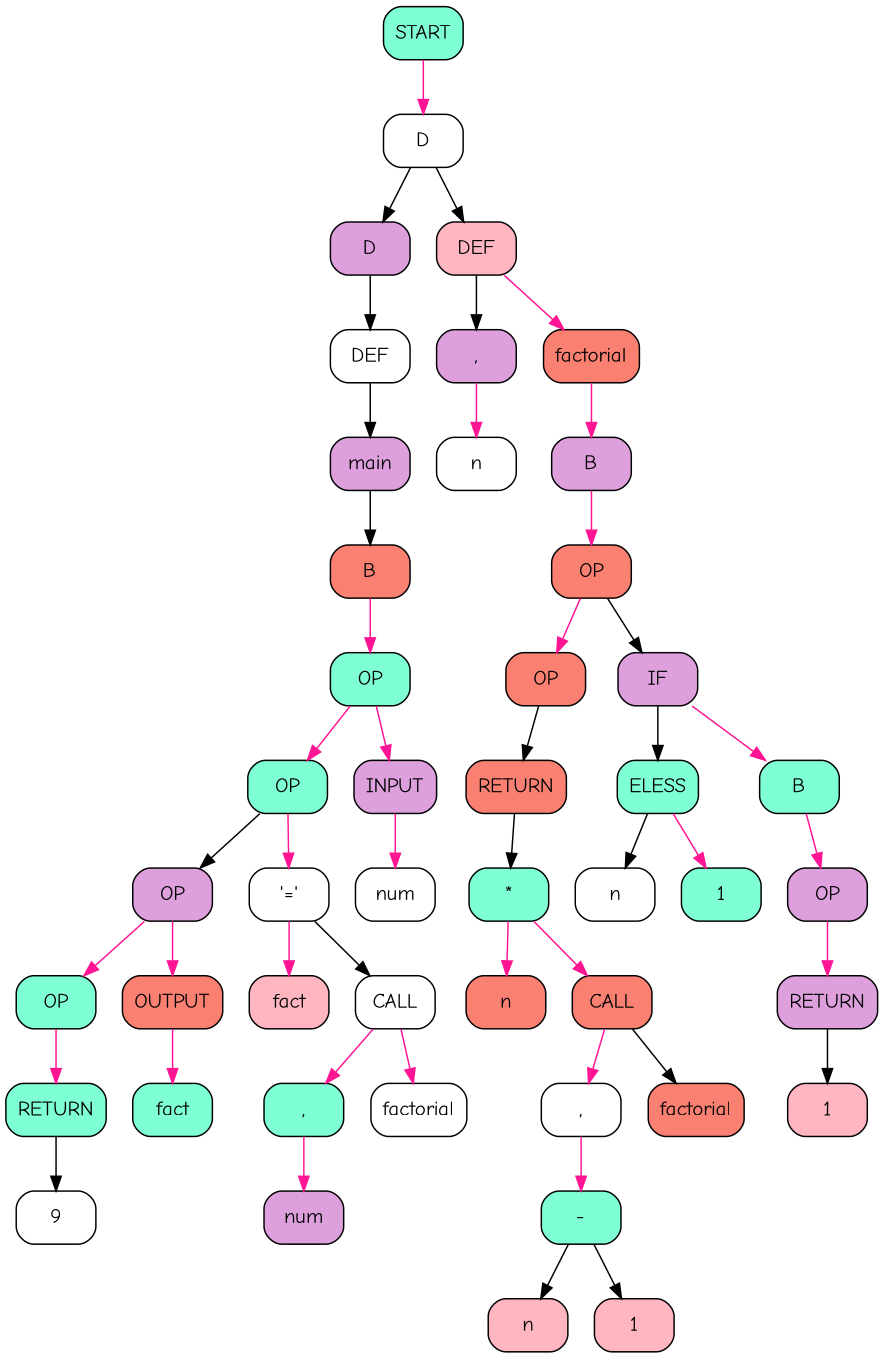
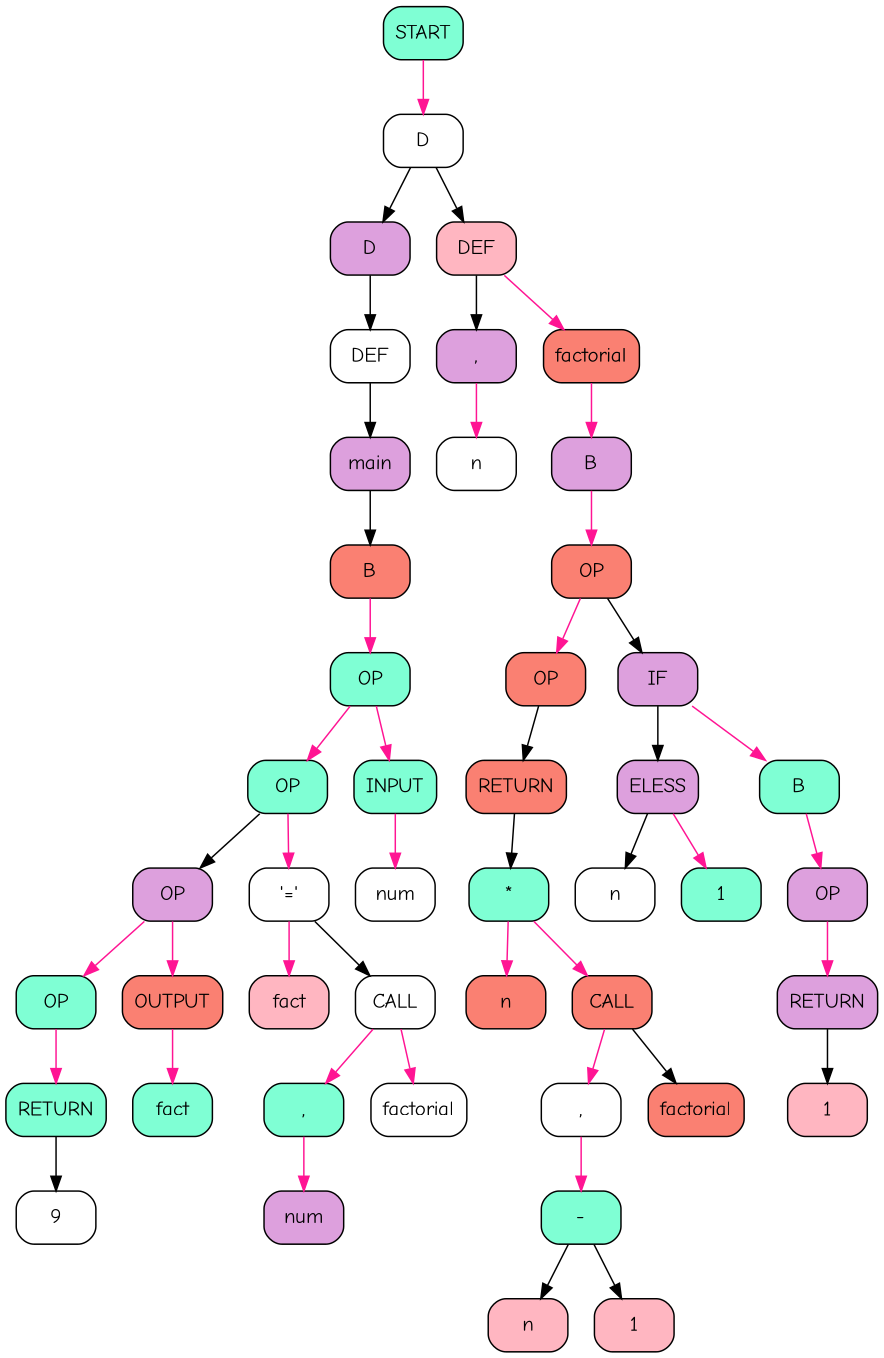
node "INPUT": fillcolor plum -> aquamarine
node "ELESS": fillcolor aquamarine -> plum
